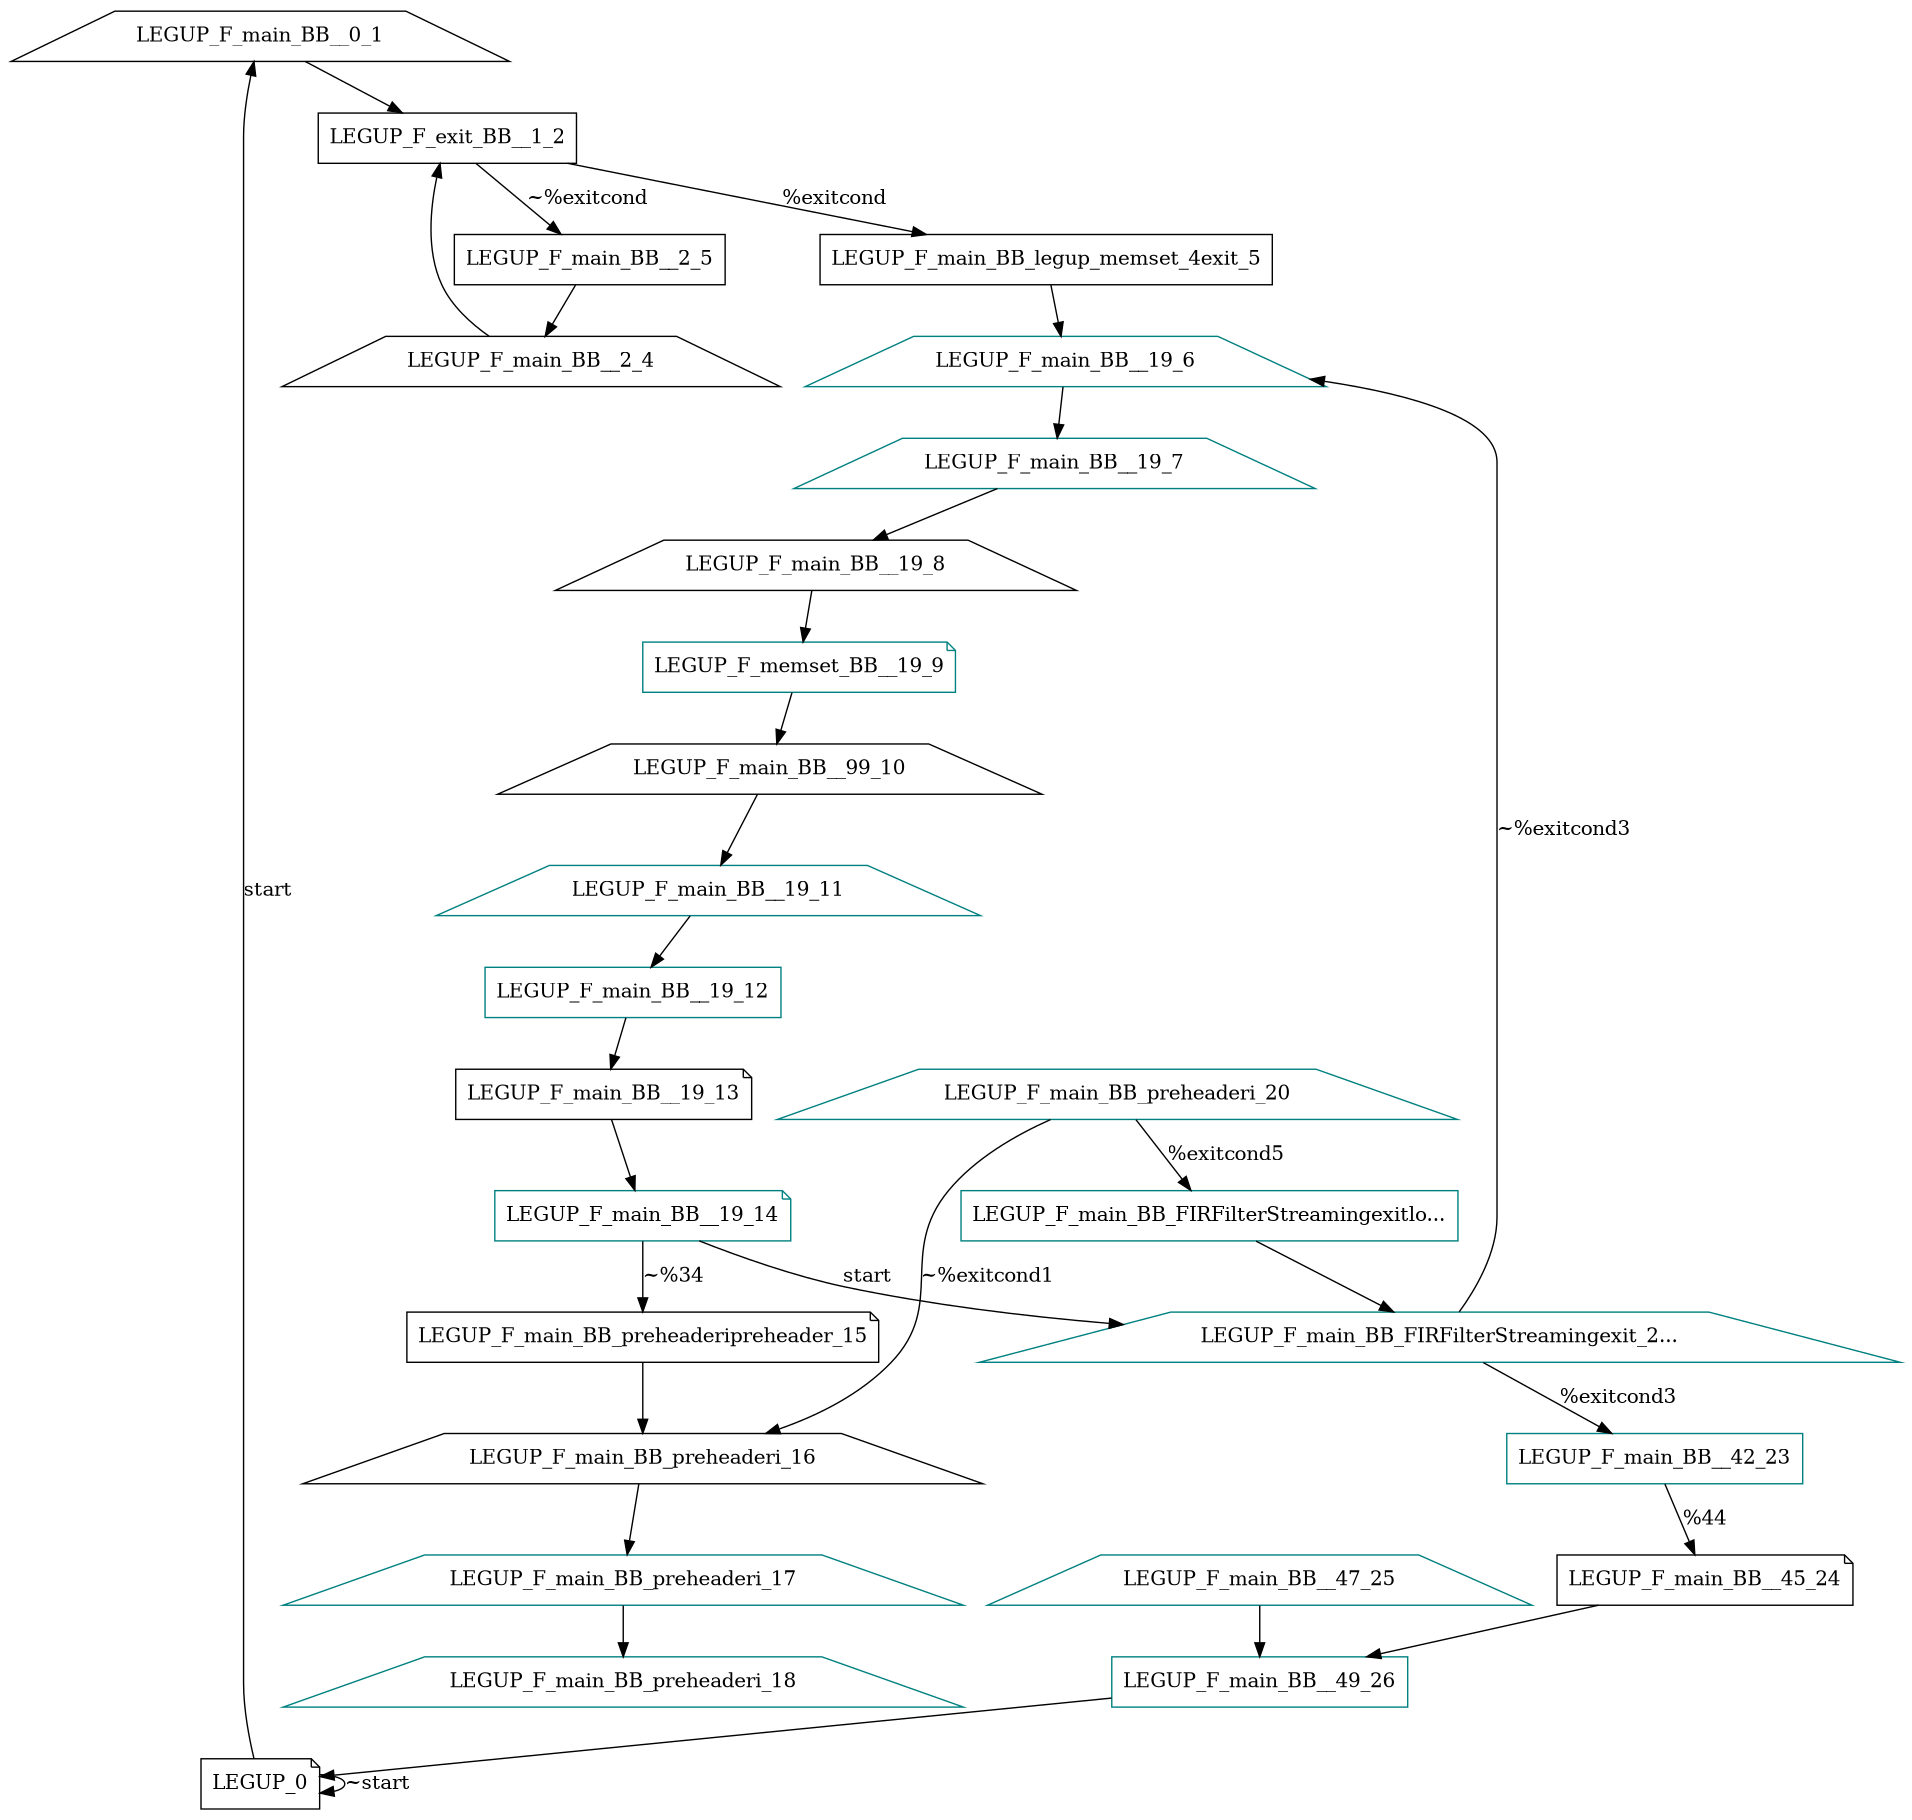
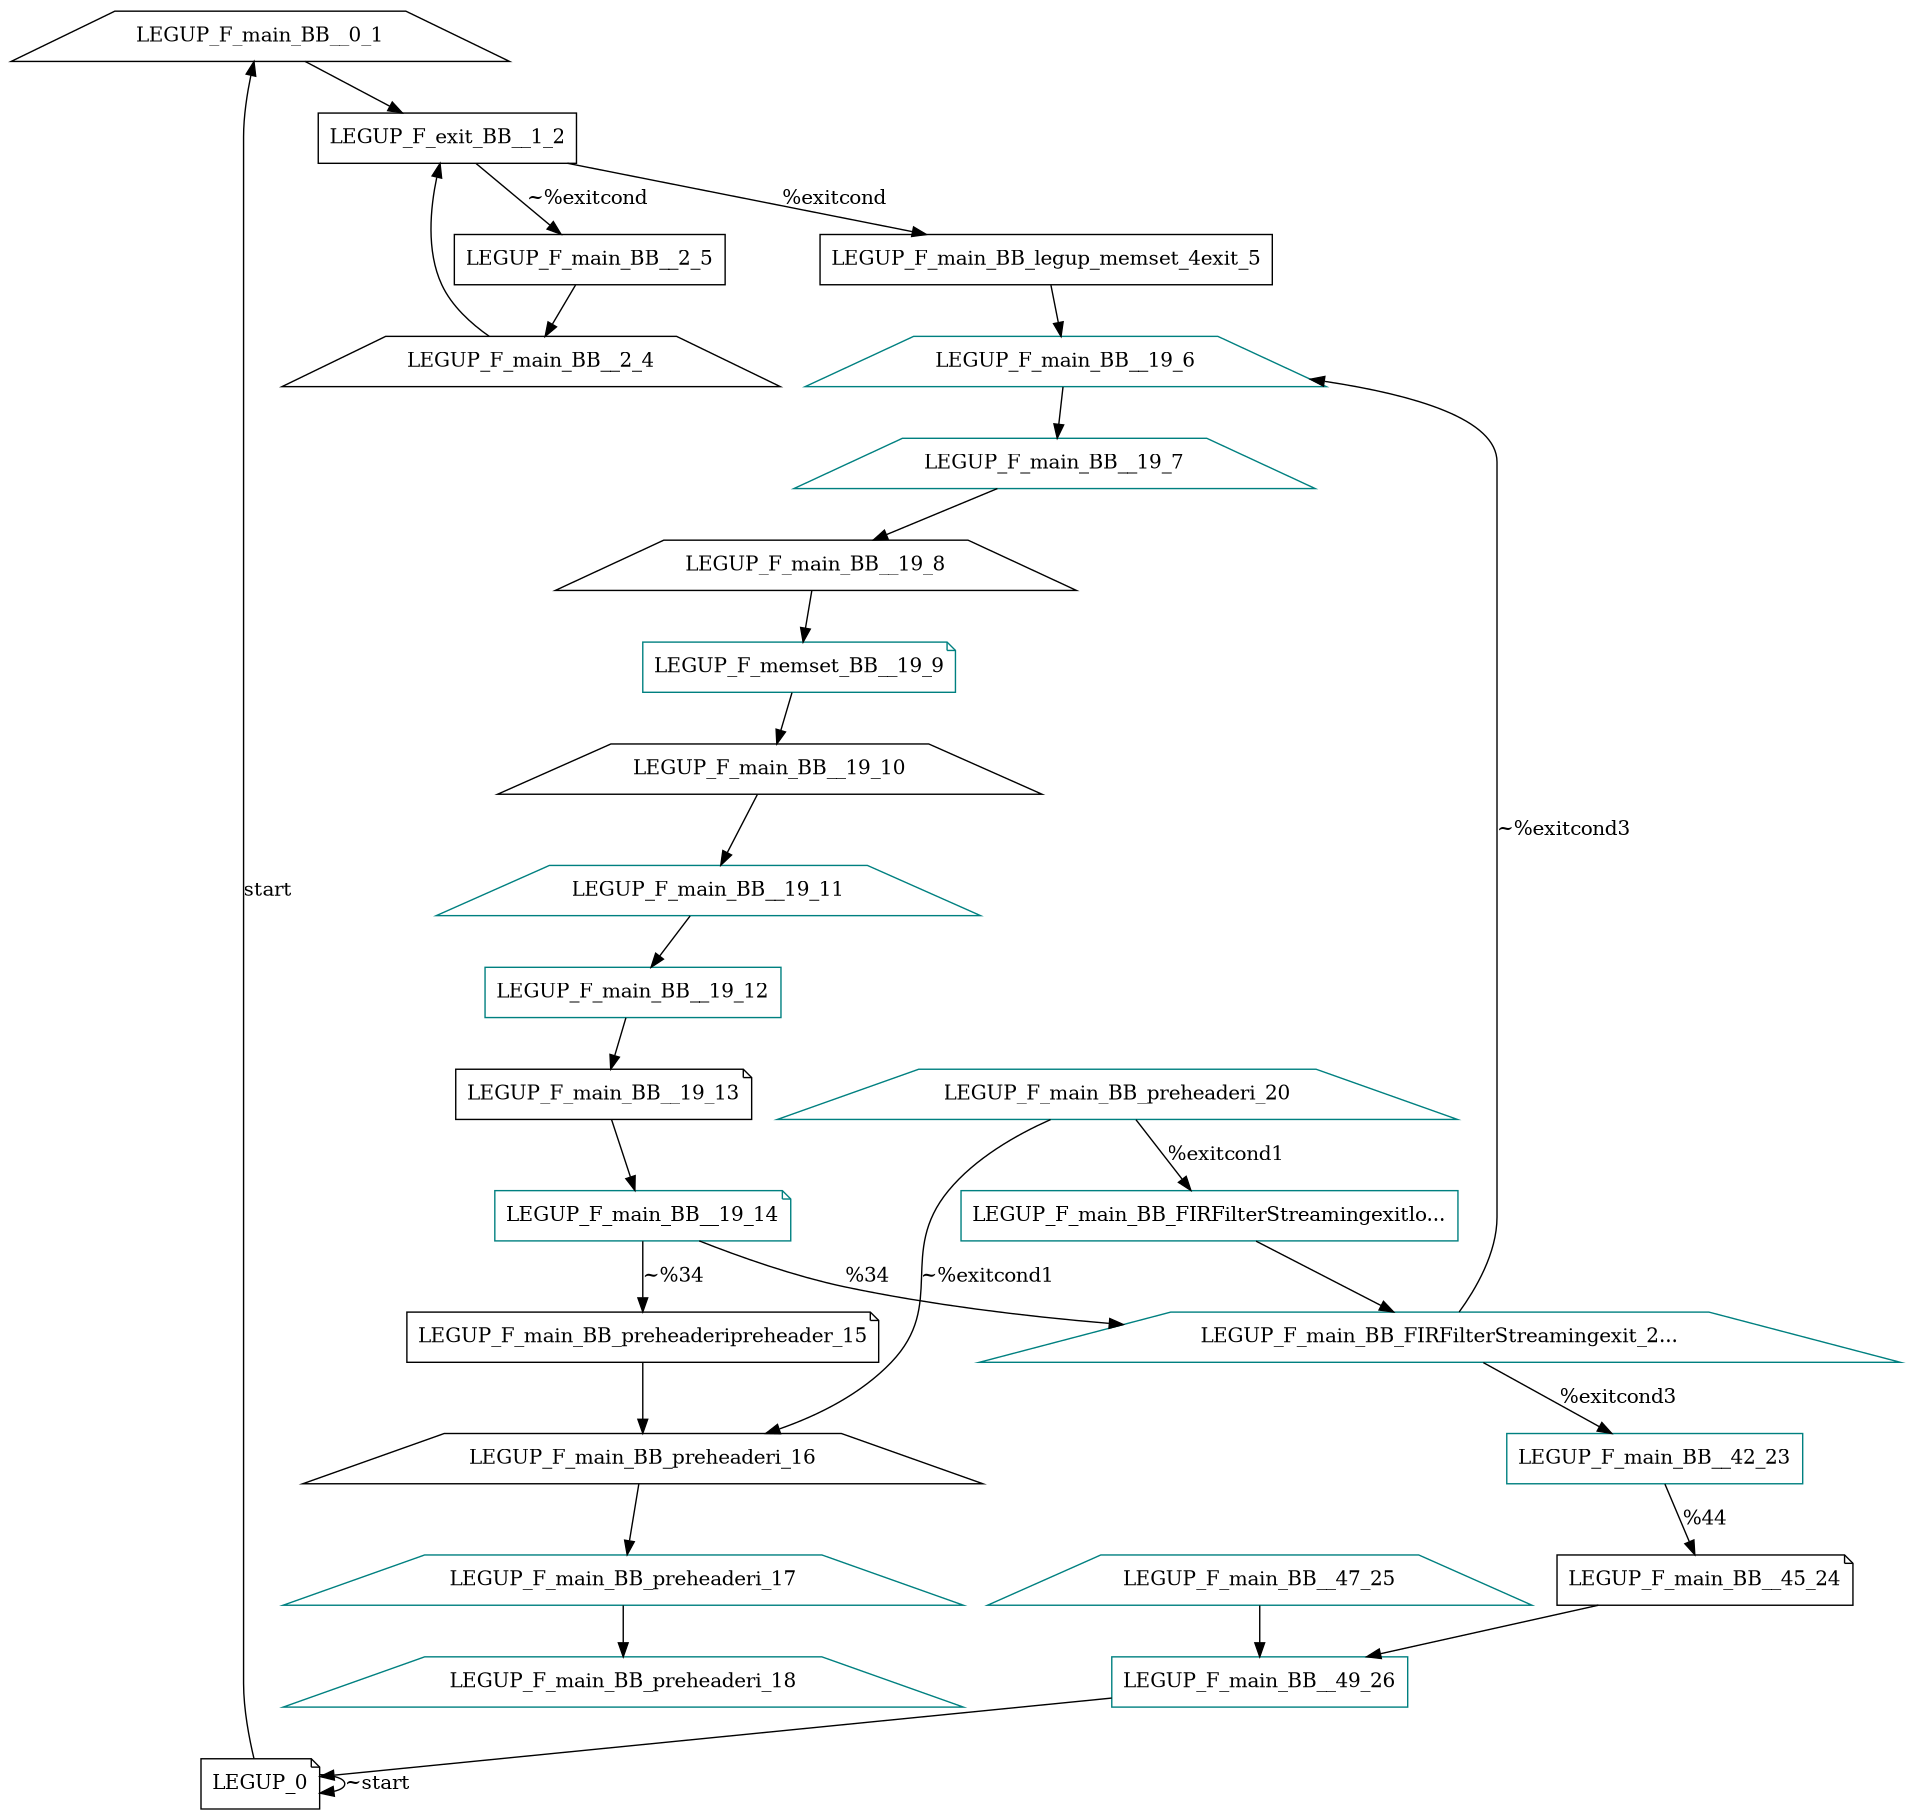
node "LEGUP_F_main_BB__99_10": label "LEGUP_F_main_BB__99_10" -> "LEGUP_F_main_BB__19_10"
edge "LEGUP_F_main_BB_preheaderi_20" -> "LEGUP_F_main_BB_FIRFilterStreamingexitlo...": label "%exitcond5" -> "%exitcond1"
edge "LEGUP_F_main_BB__19_14" -> "LEGUP_F_main_BB_FIRFilterStreamingexit_2...": label "start" -> "%34"
